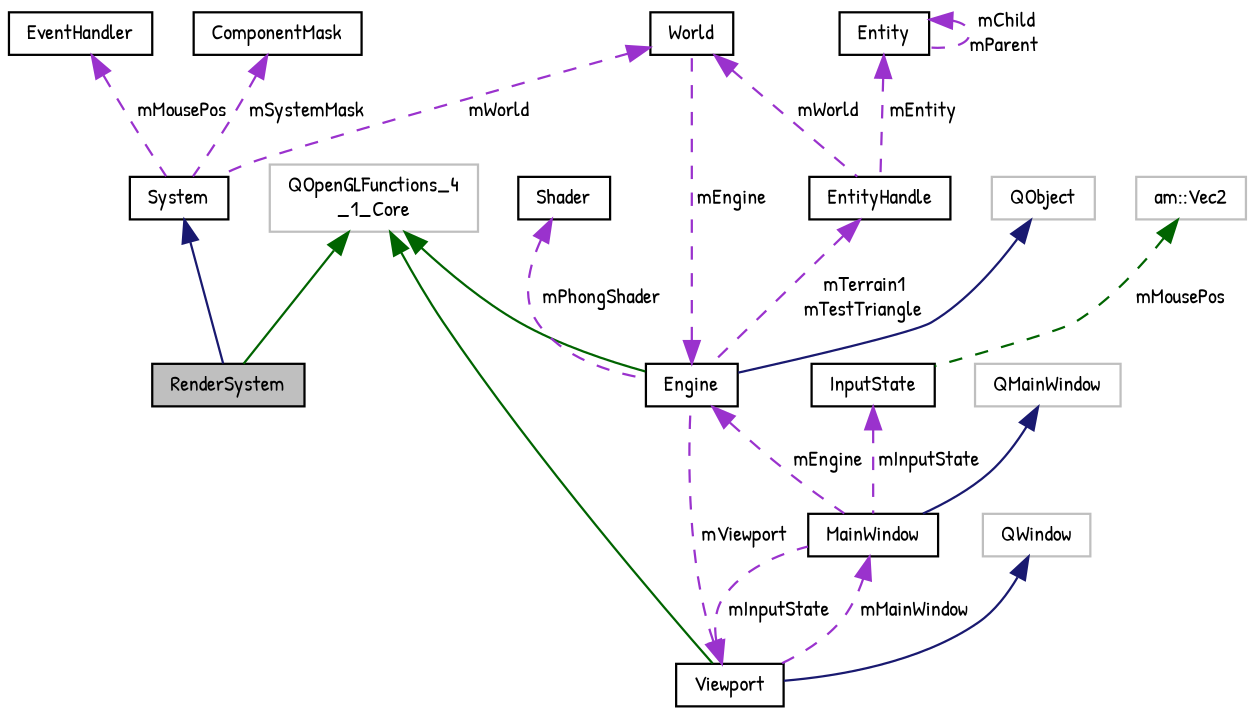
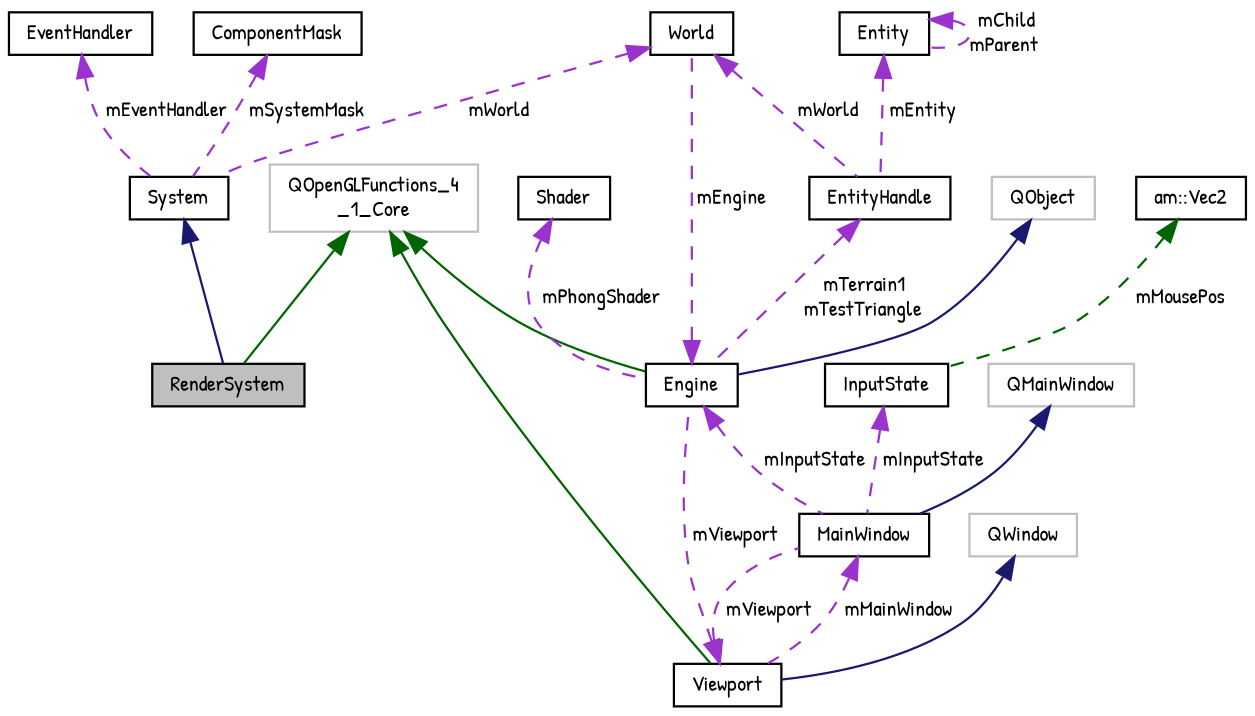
edge "System" -> "EventHandler": label " mMousePos" -> " mEventHandler"
node "am::Vec2": color grey75 -> black
edge "MainWindow" -> "Engine": label " mEngine" -> " mInputState"
edge "MainWindow" -> "Viewport": label " mInputState" -> " mViewport"
